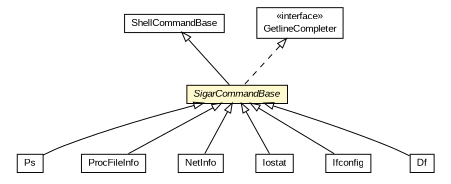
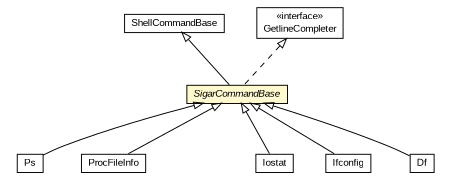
node "NetInfo": removed
